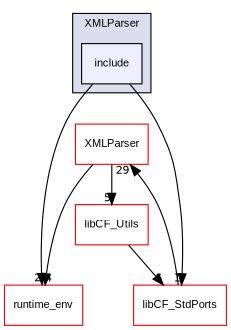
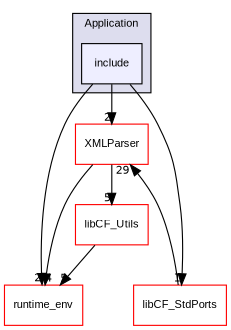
cluster "XMLParser": label "XMLParser" -> "Application"
edge "include" -> "XMLParser": added
edge "libCF_Utils" -> "libCF_StdPorts": now "libCF_Utils" -> "runtime_env"
